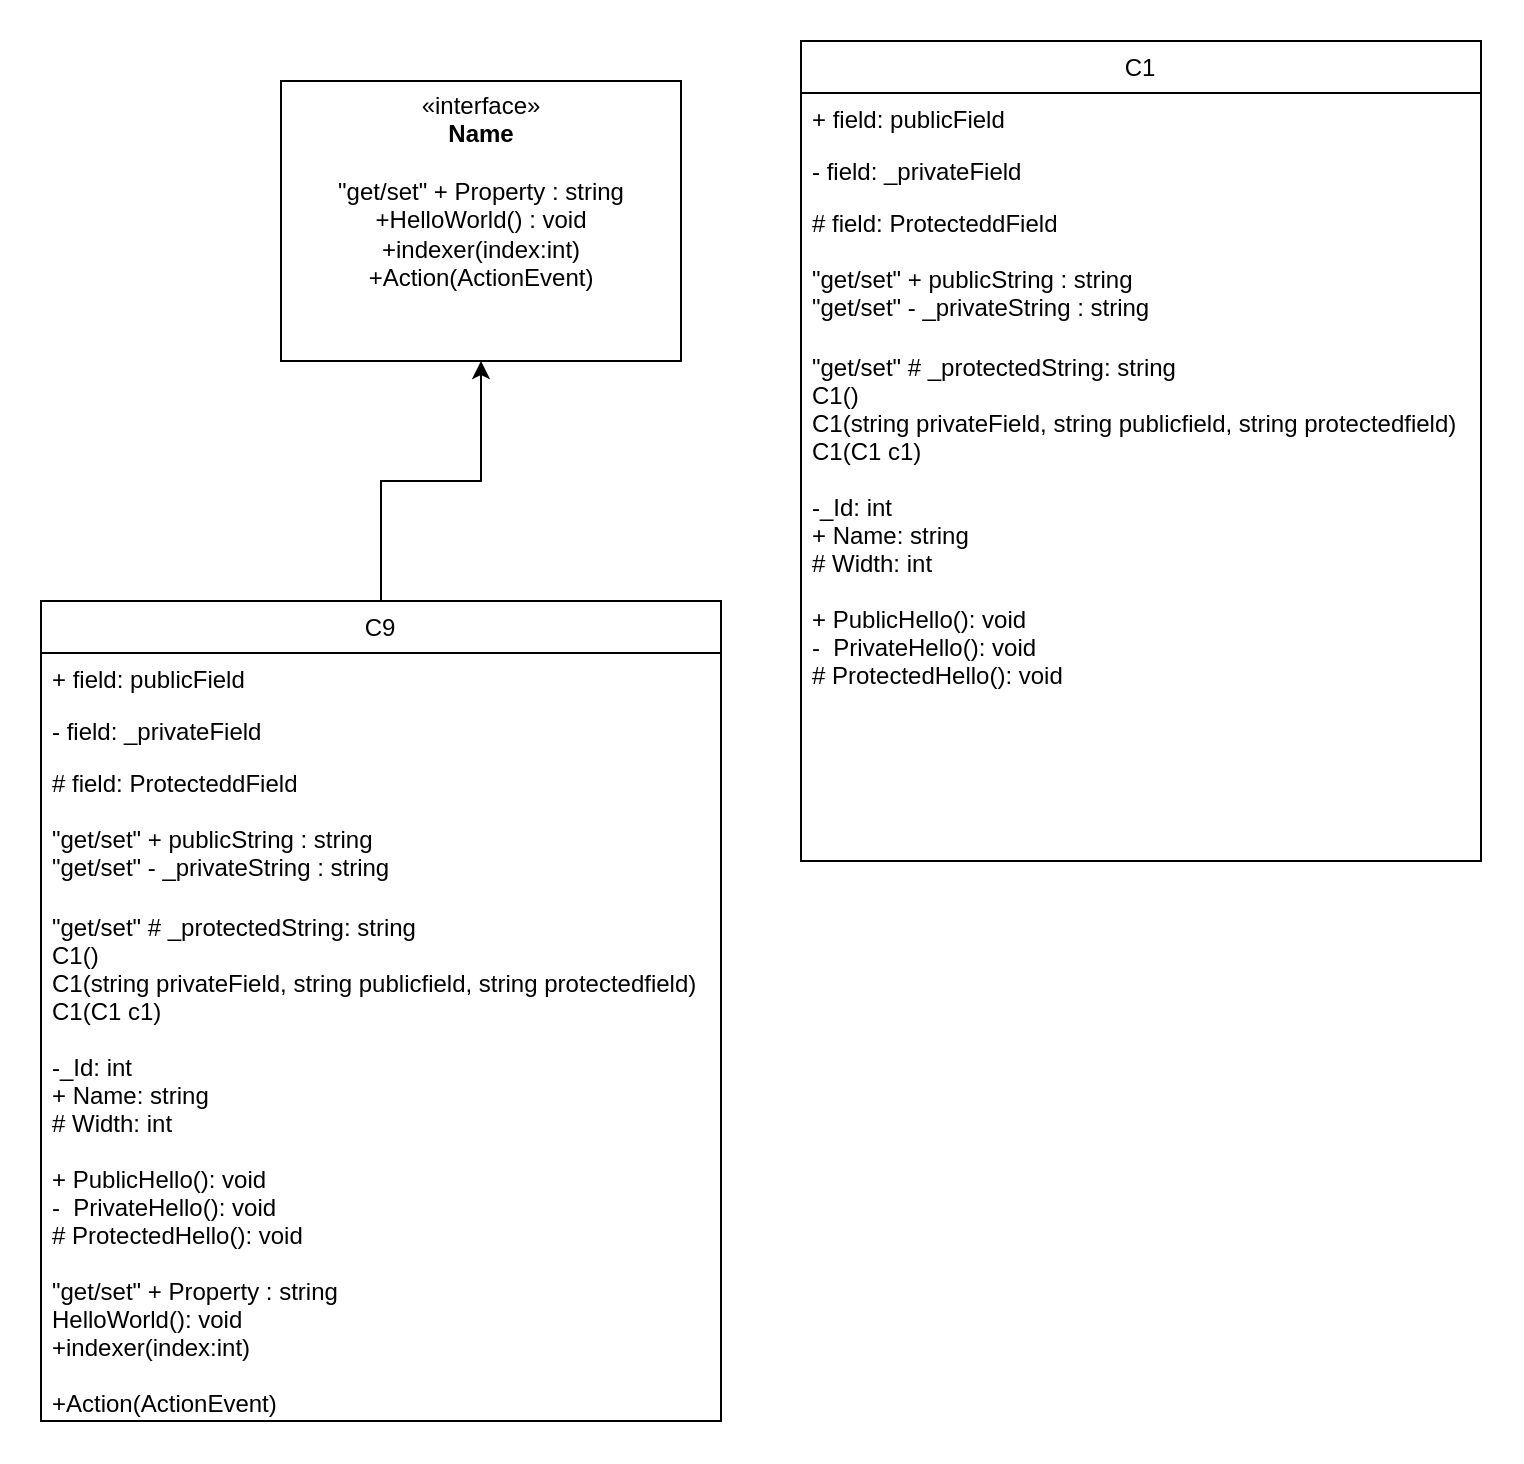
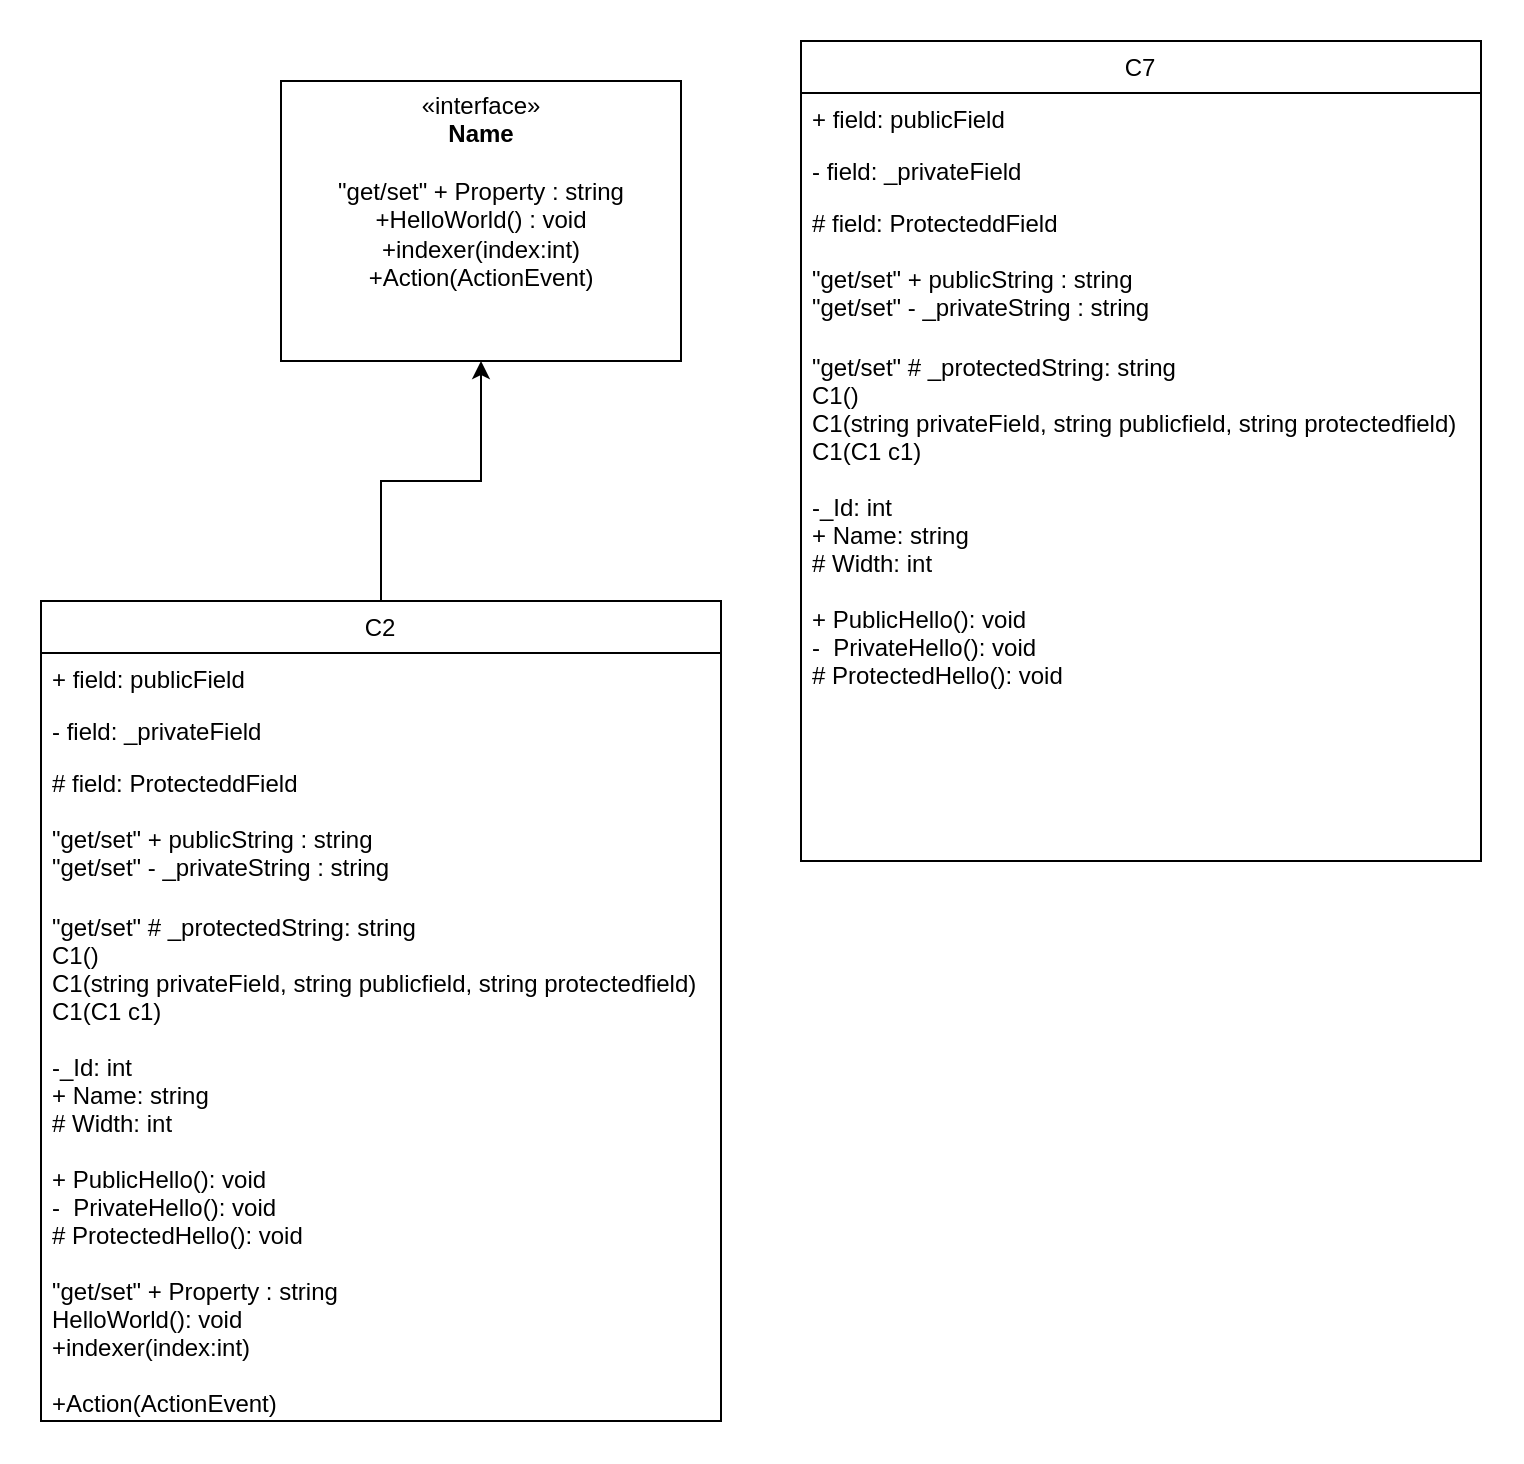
node "C1": label "C1" -> "C7"
node "C9": label "C9" -> "C2"
